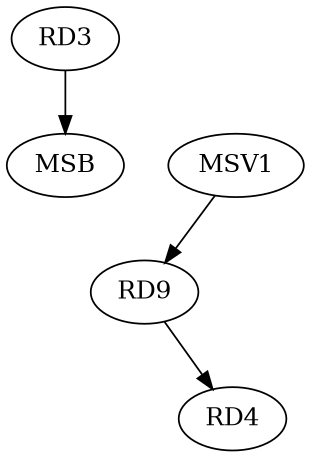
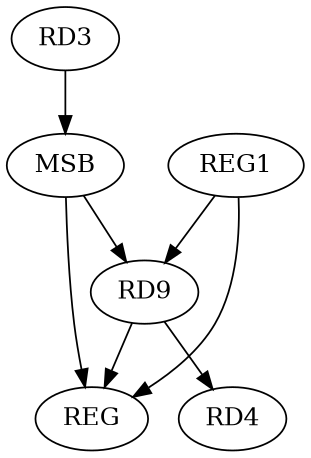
node "MSV1": label "MSV1" -> "REG1"
edge "MSB" -> "RD9": added
node "REG": added
